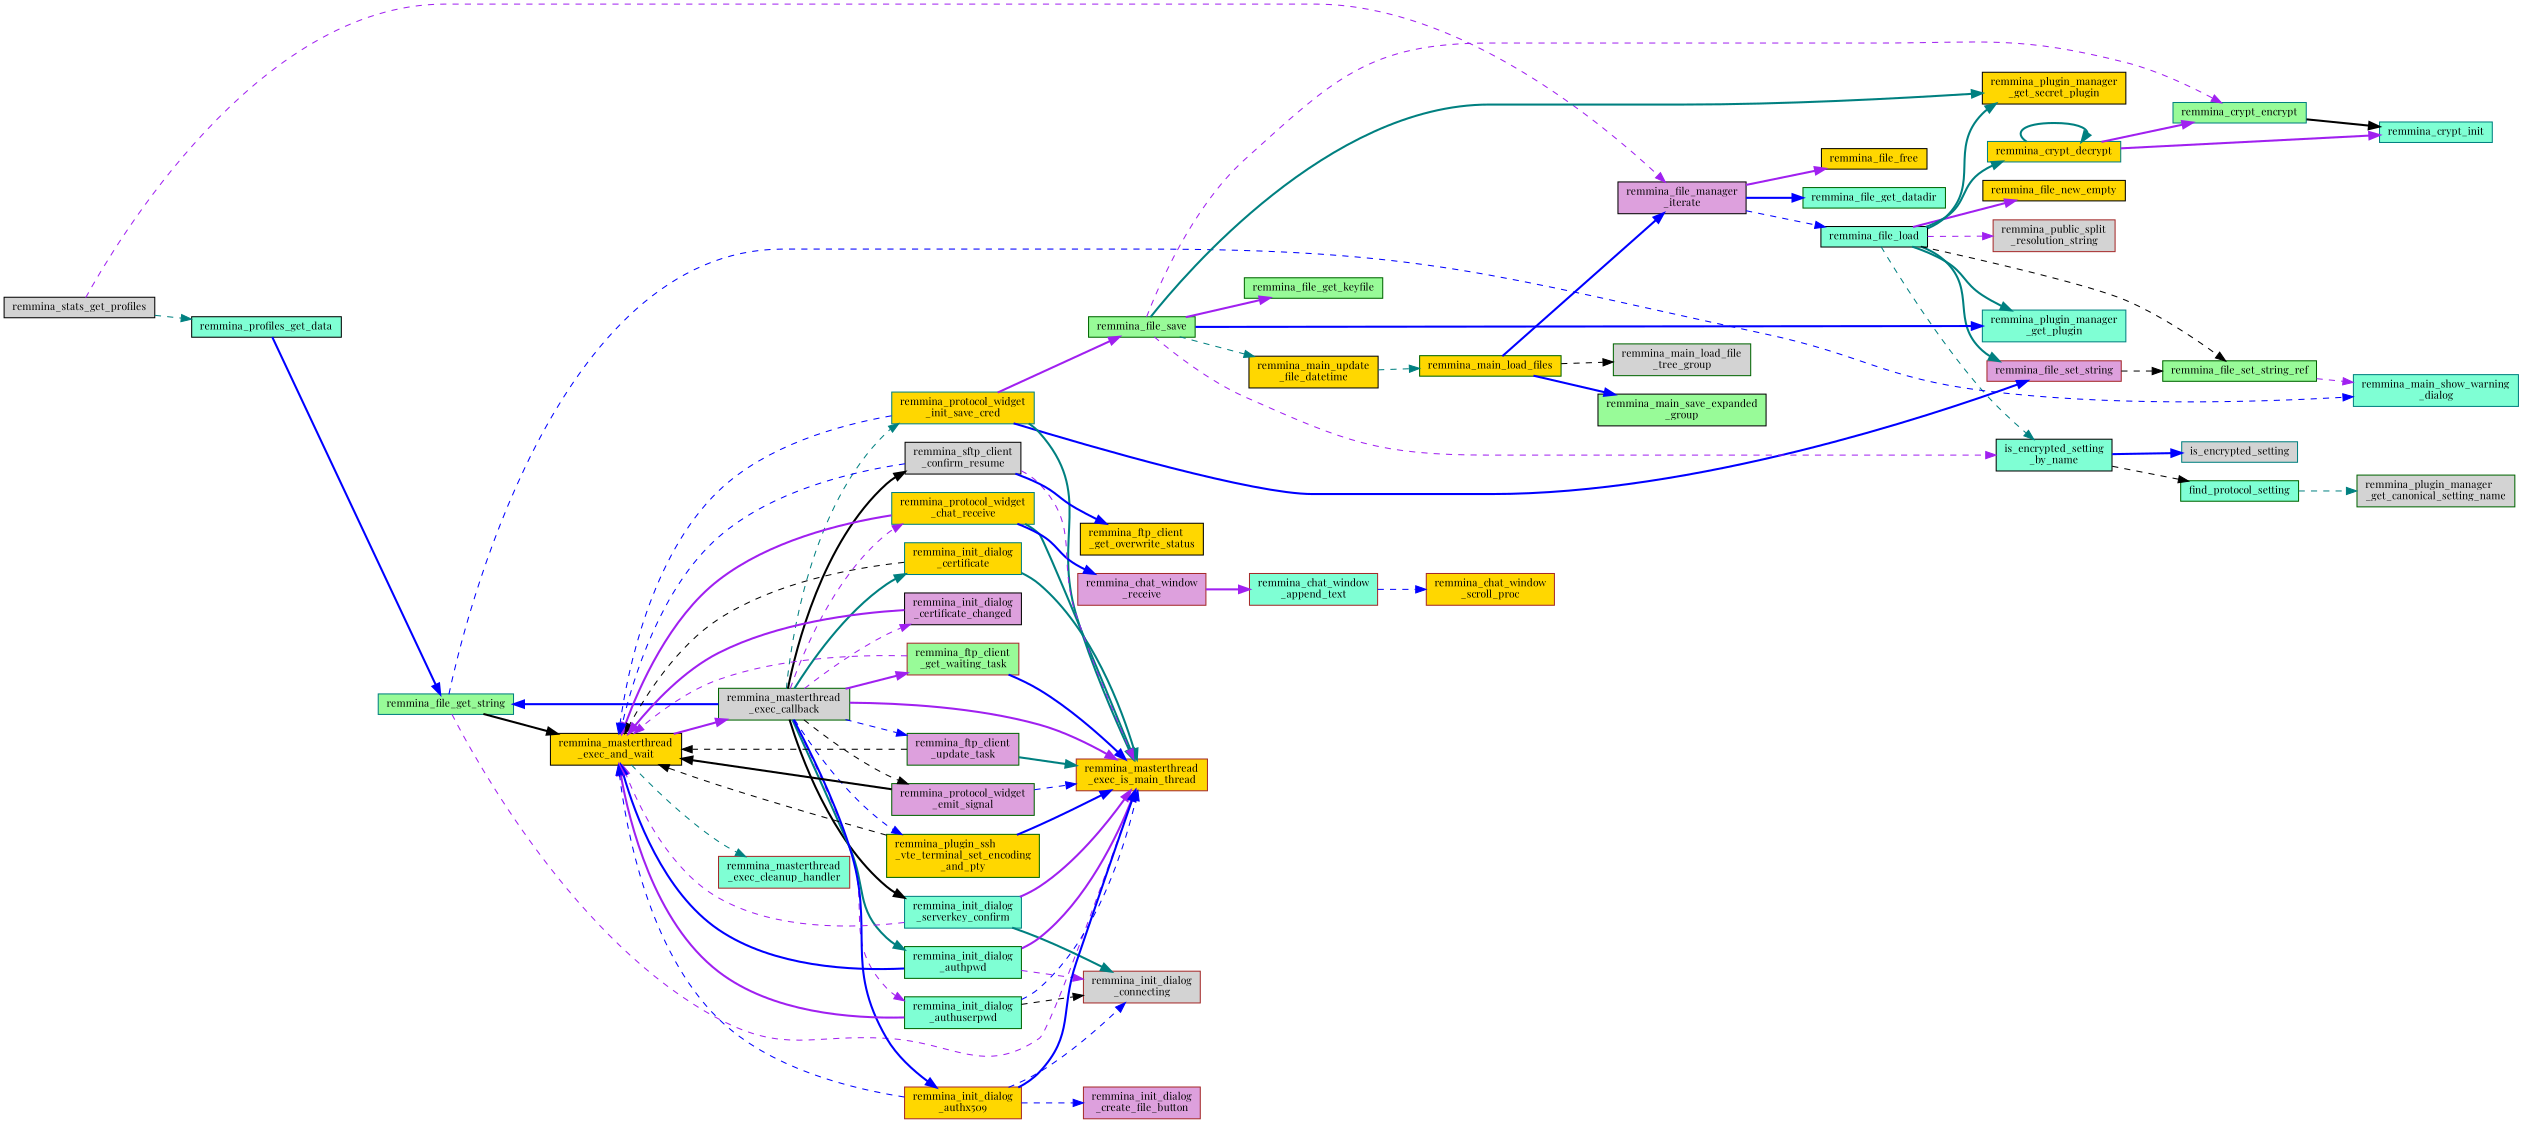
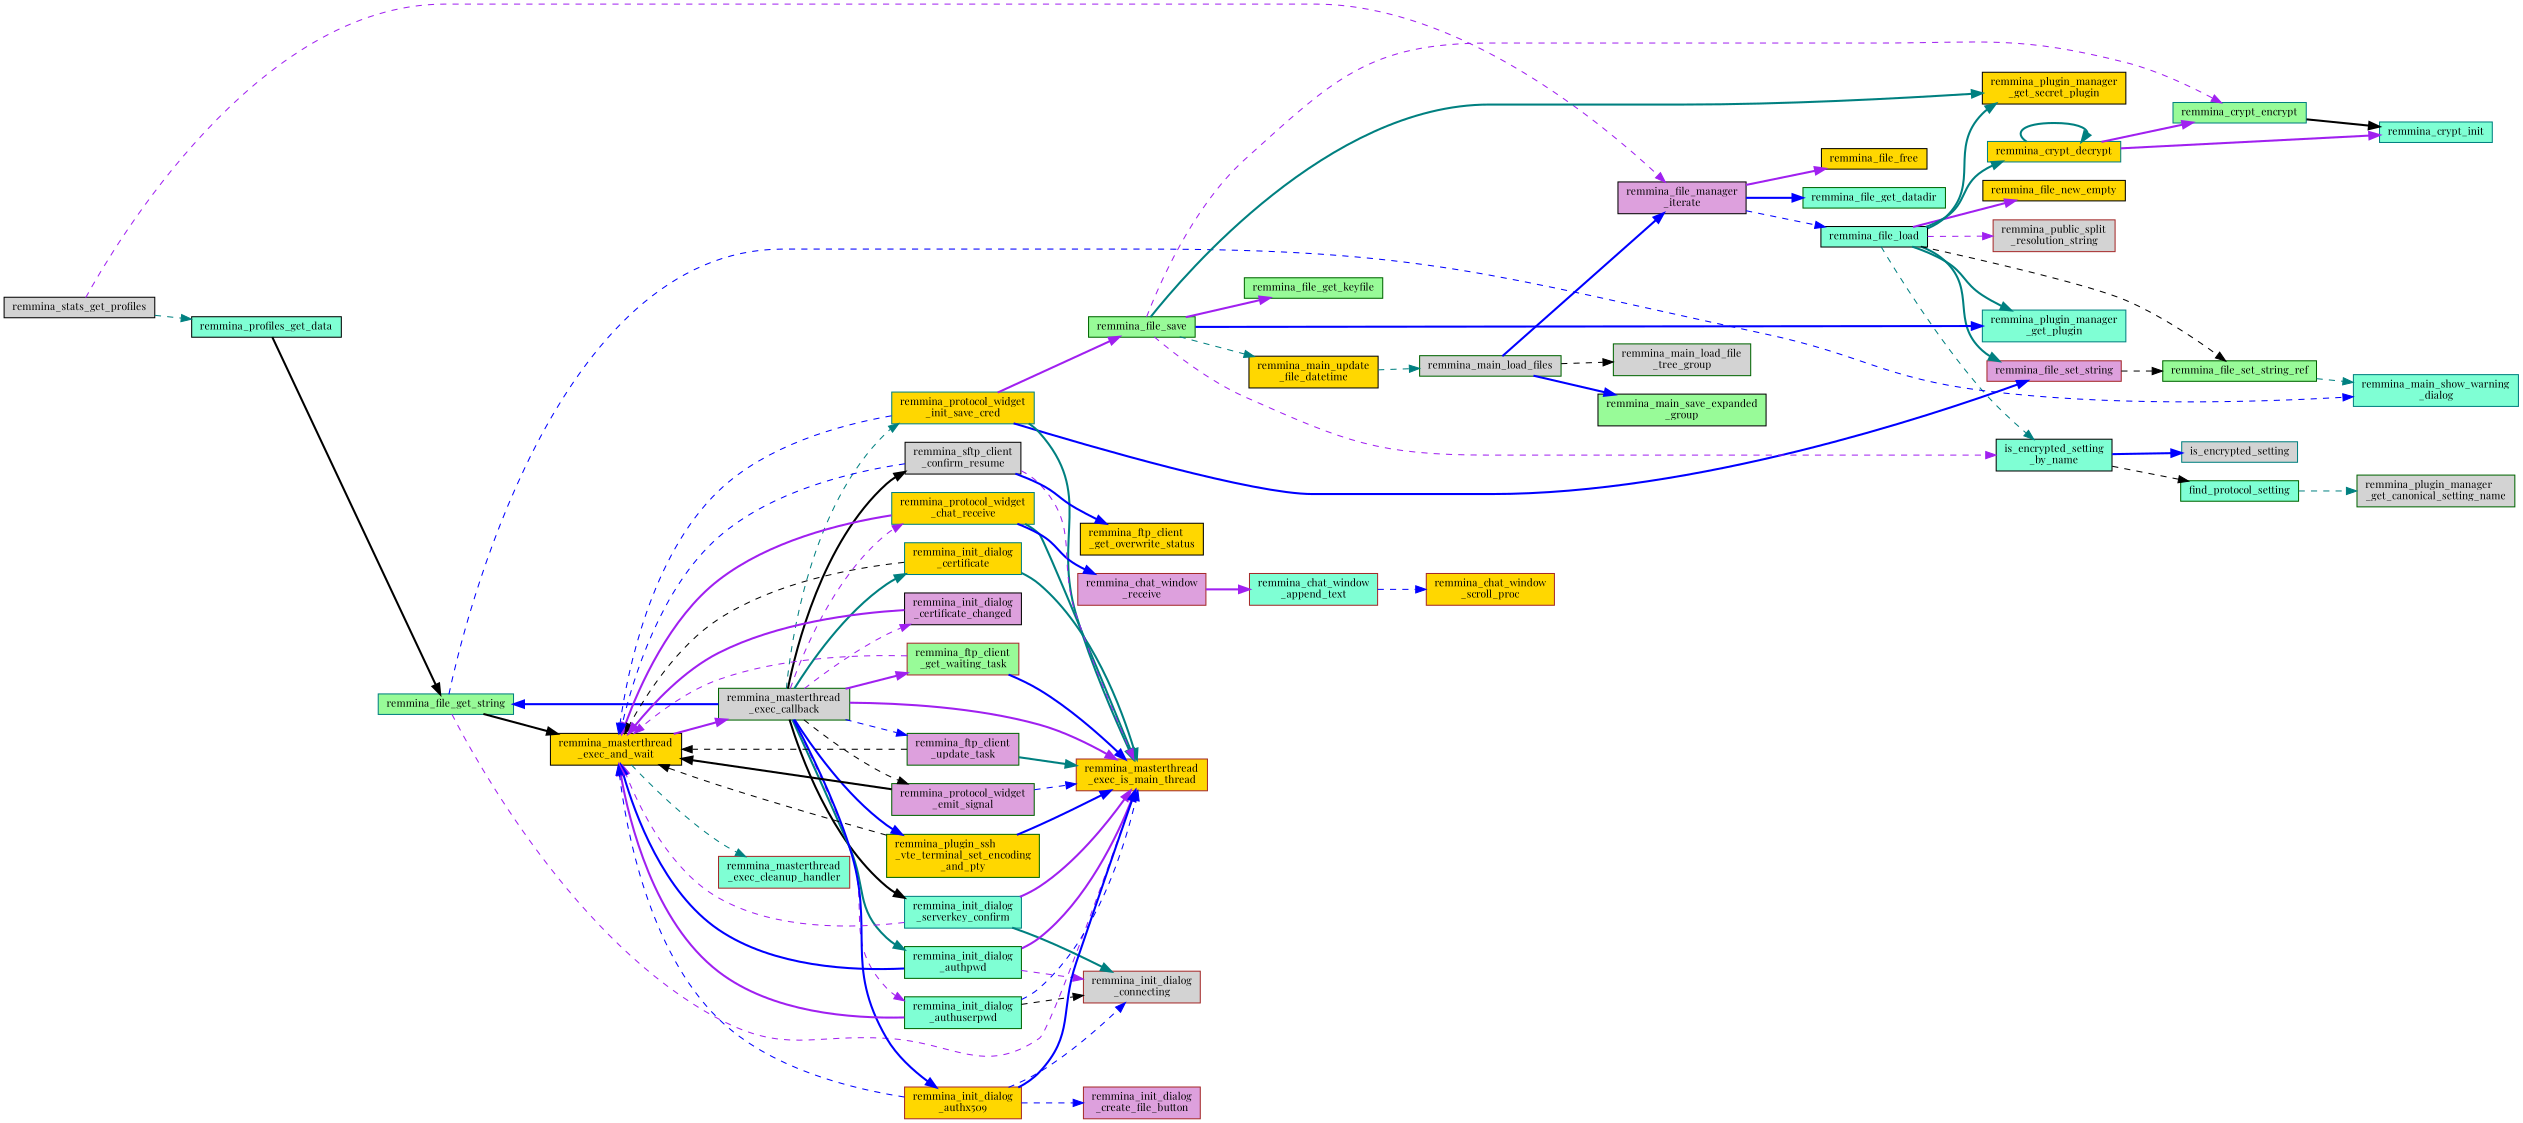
node "remmina_main_load_files": fillcolor gold -> lightgrey
edge "remmina_file_set_string_ref" -> "remmina_main_show_warning _dialog": color purple -> teal
edge "remmina_profiles_get_data" -> "remmina_file_get_string": color blue -> black
edge "remmina_masterthread _exec_callback" -> "remmina_plugin_ssh _vte_terminal_set_encoding _and_pty": style dashed -> bold
